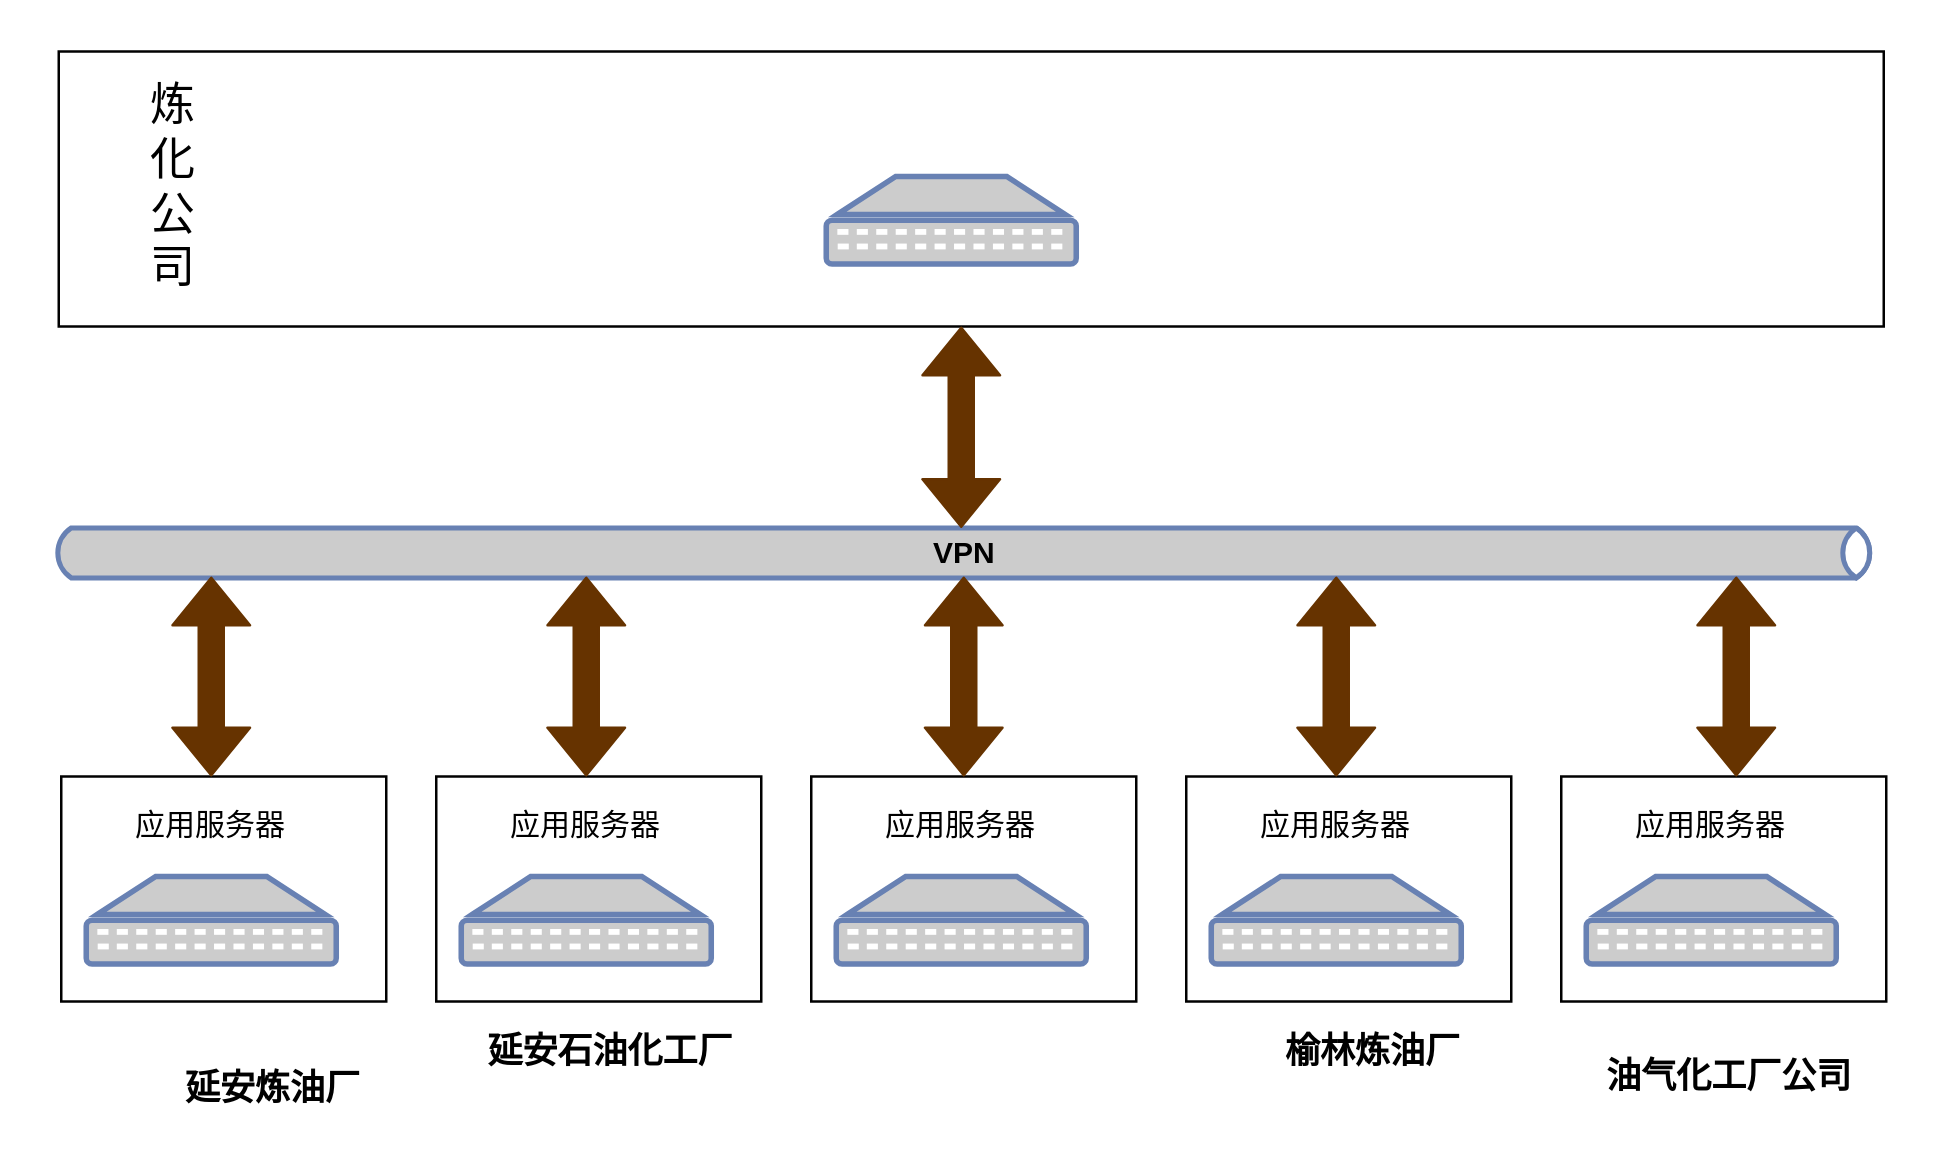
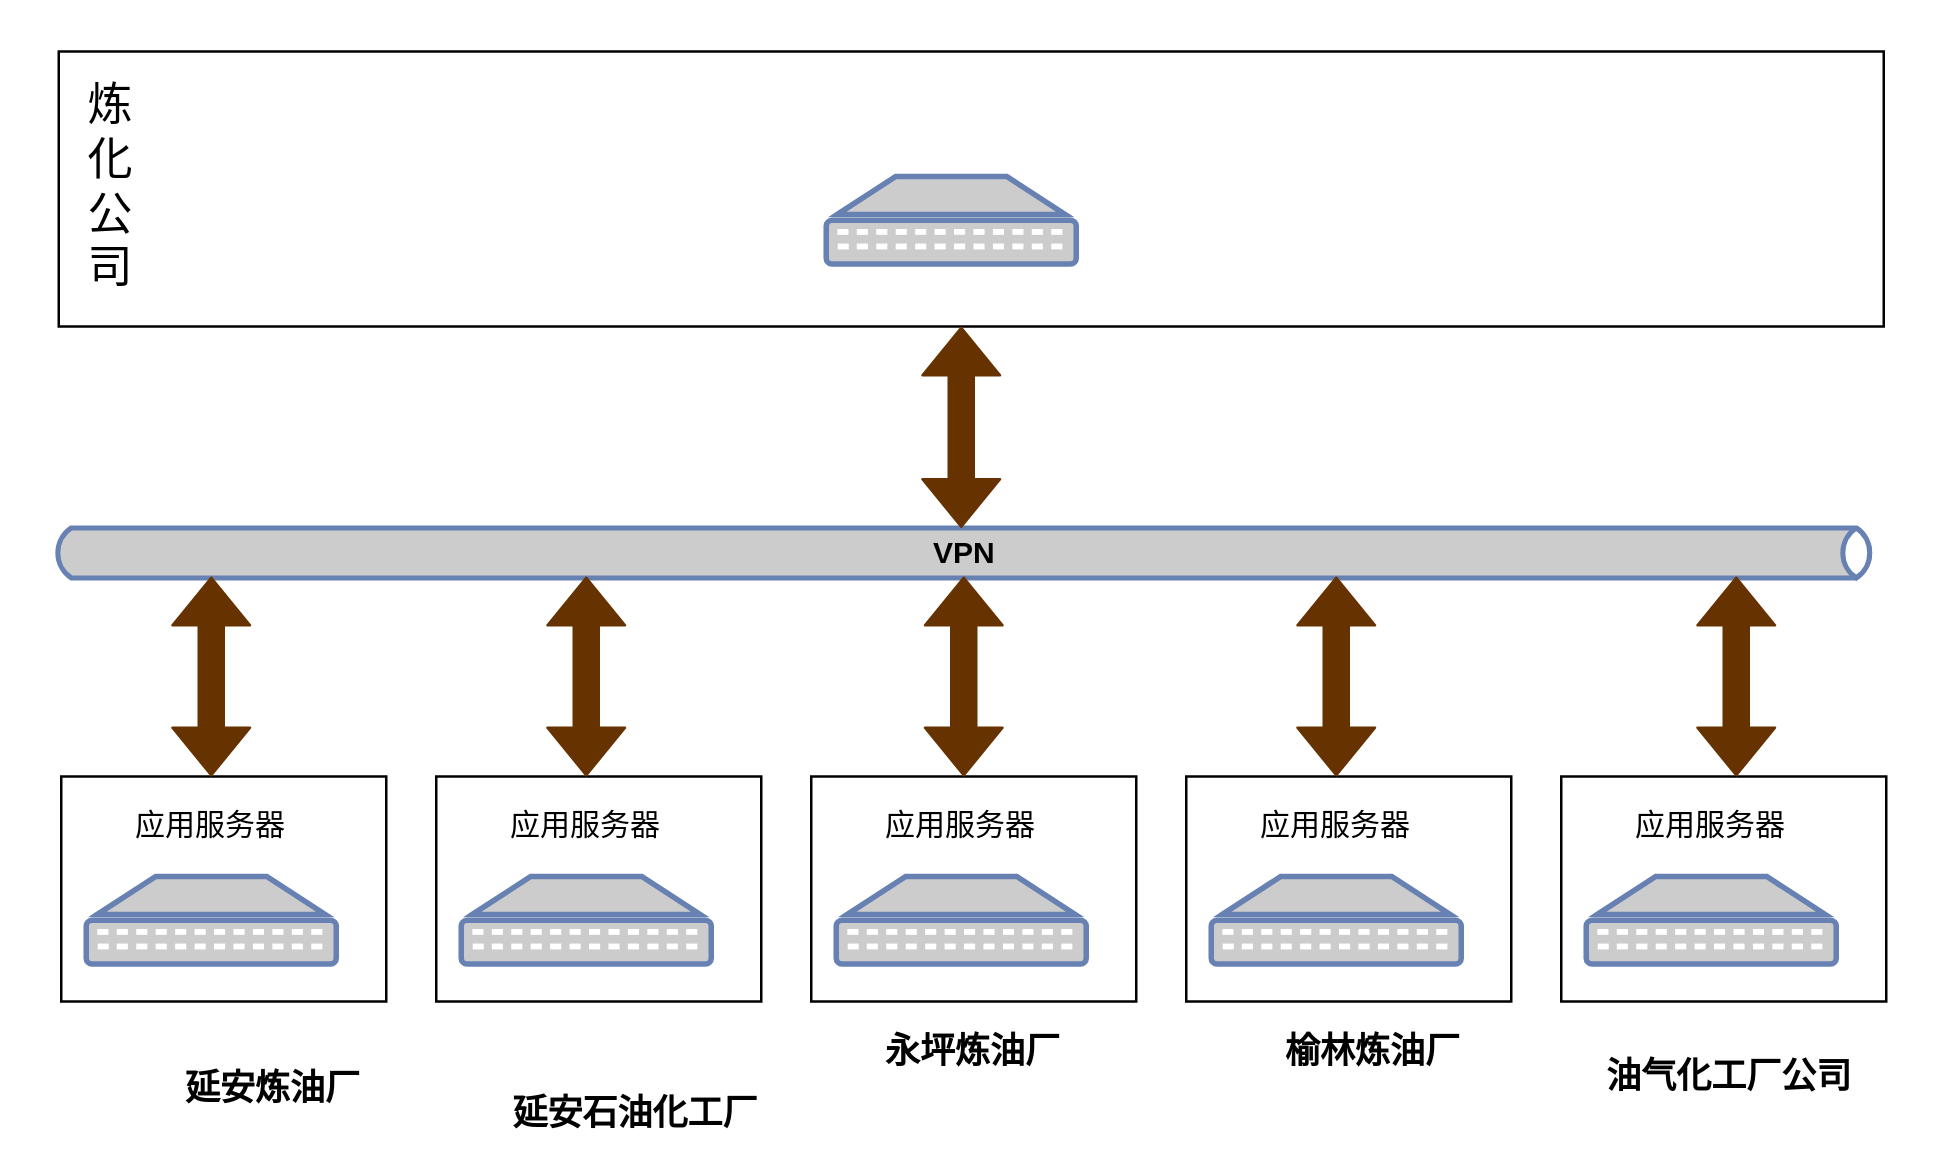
node "炼 化 公 司": moved (174, 189) -> (111, 189)
node "延安石油化工厂": moved (611, 1051) -> (636, 1114)
node "永坪炼油厂": added
